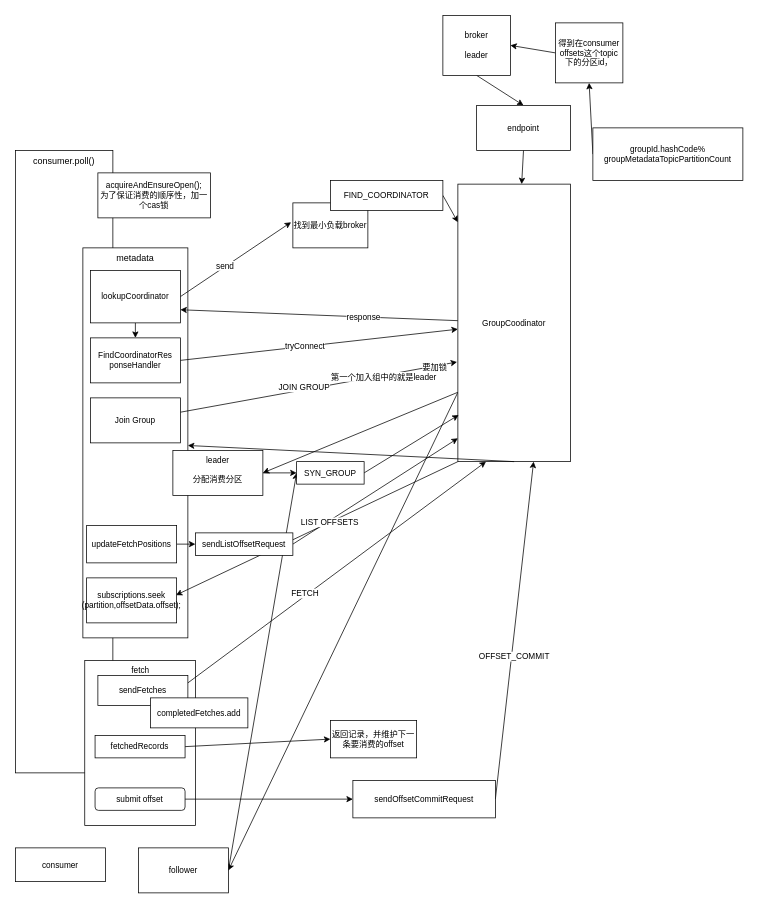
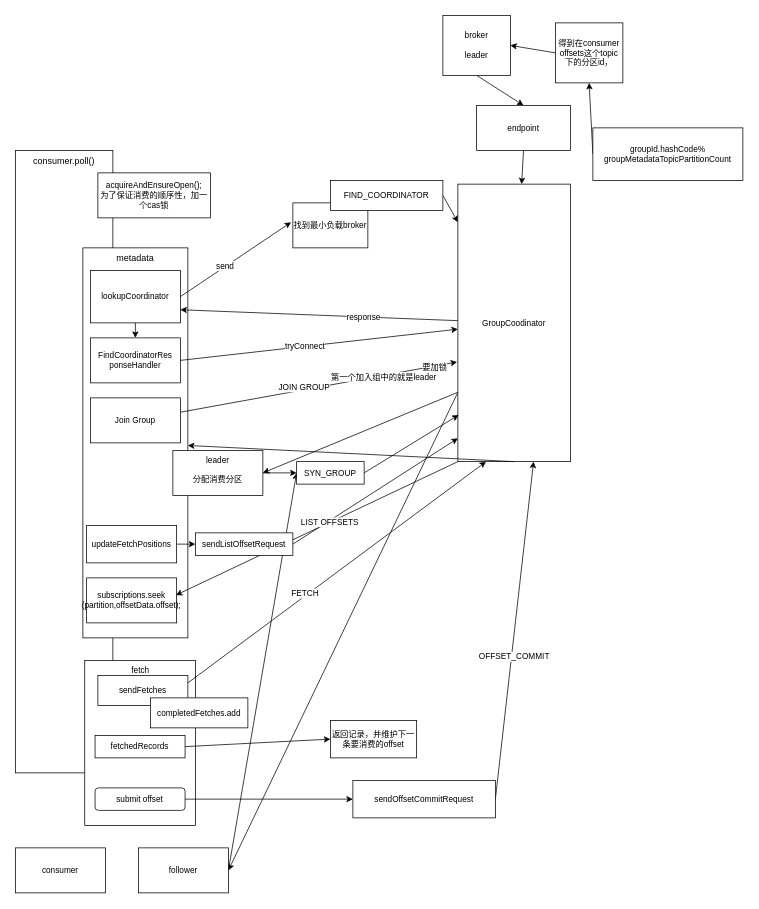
node "consumer": size 90x34 -> 90x45
